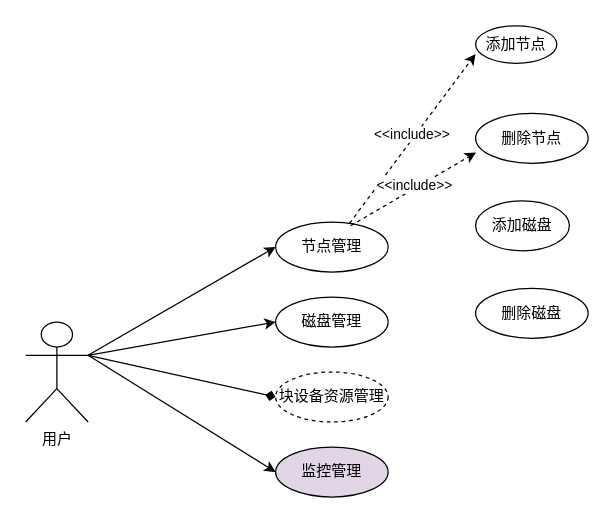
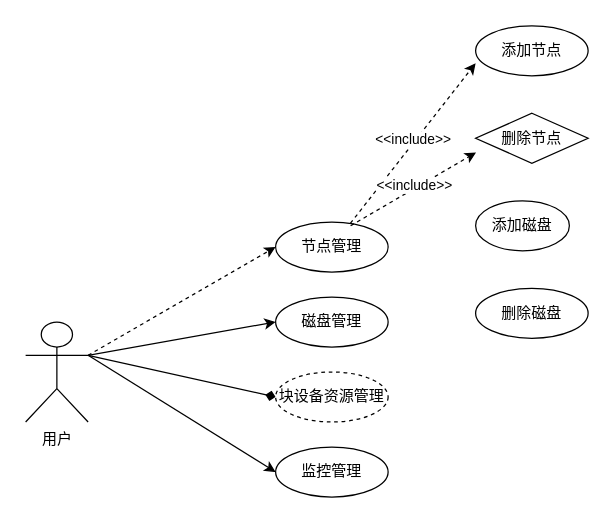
node "添加节点": size 81x38 -> 113x50
node "删除节点": shape ellipse -> diamond
edge "用户" -> "节点管理": style solid -> dashed
node "监控管理": fillcolor #e1d5e7 -> #ffffff
